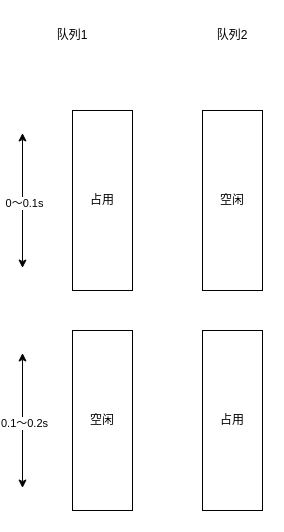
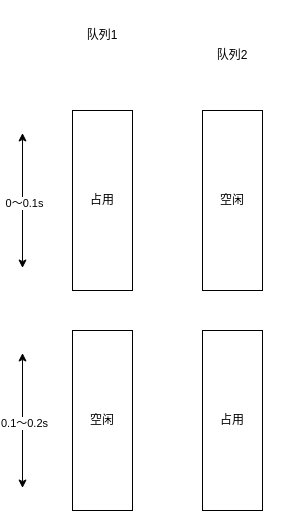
node "队列1": moved (73, 36) -> (103, 36)
node "队列2": moved (233, 36) -> (233, 56)
